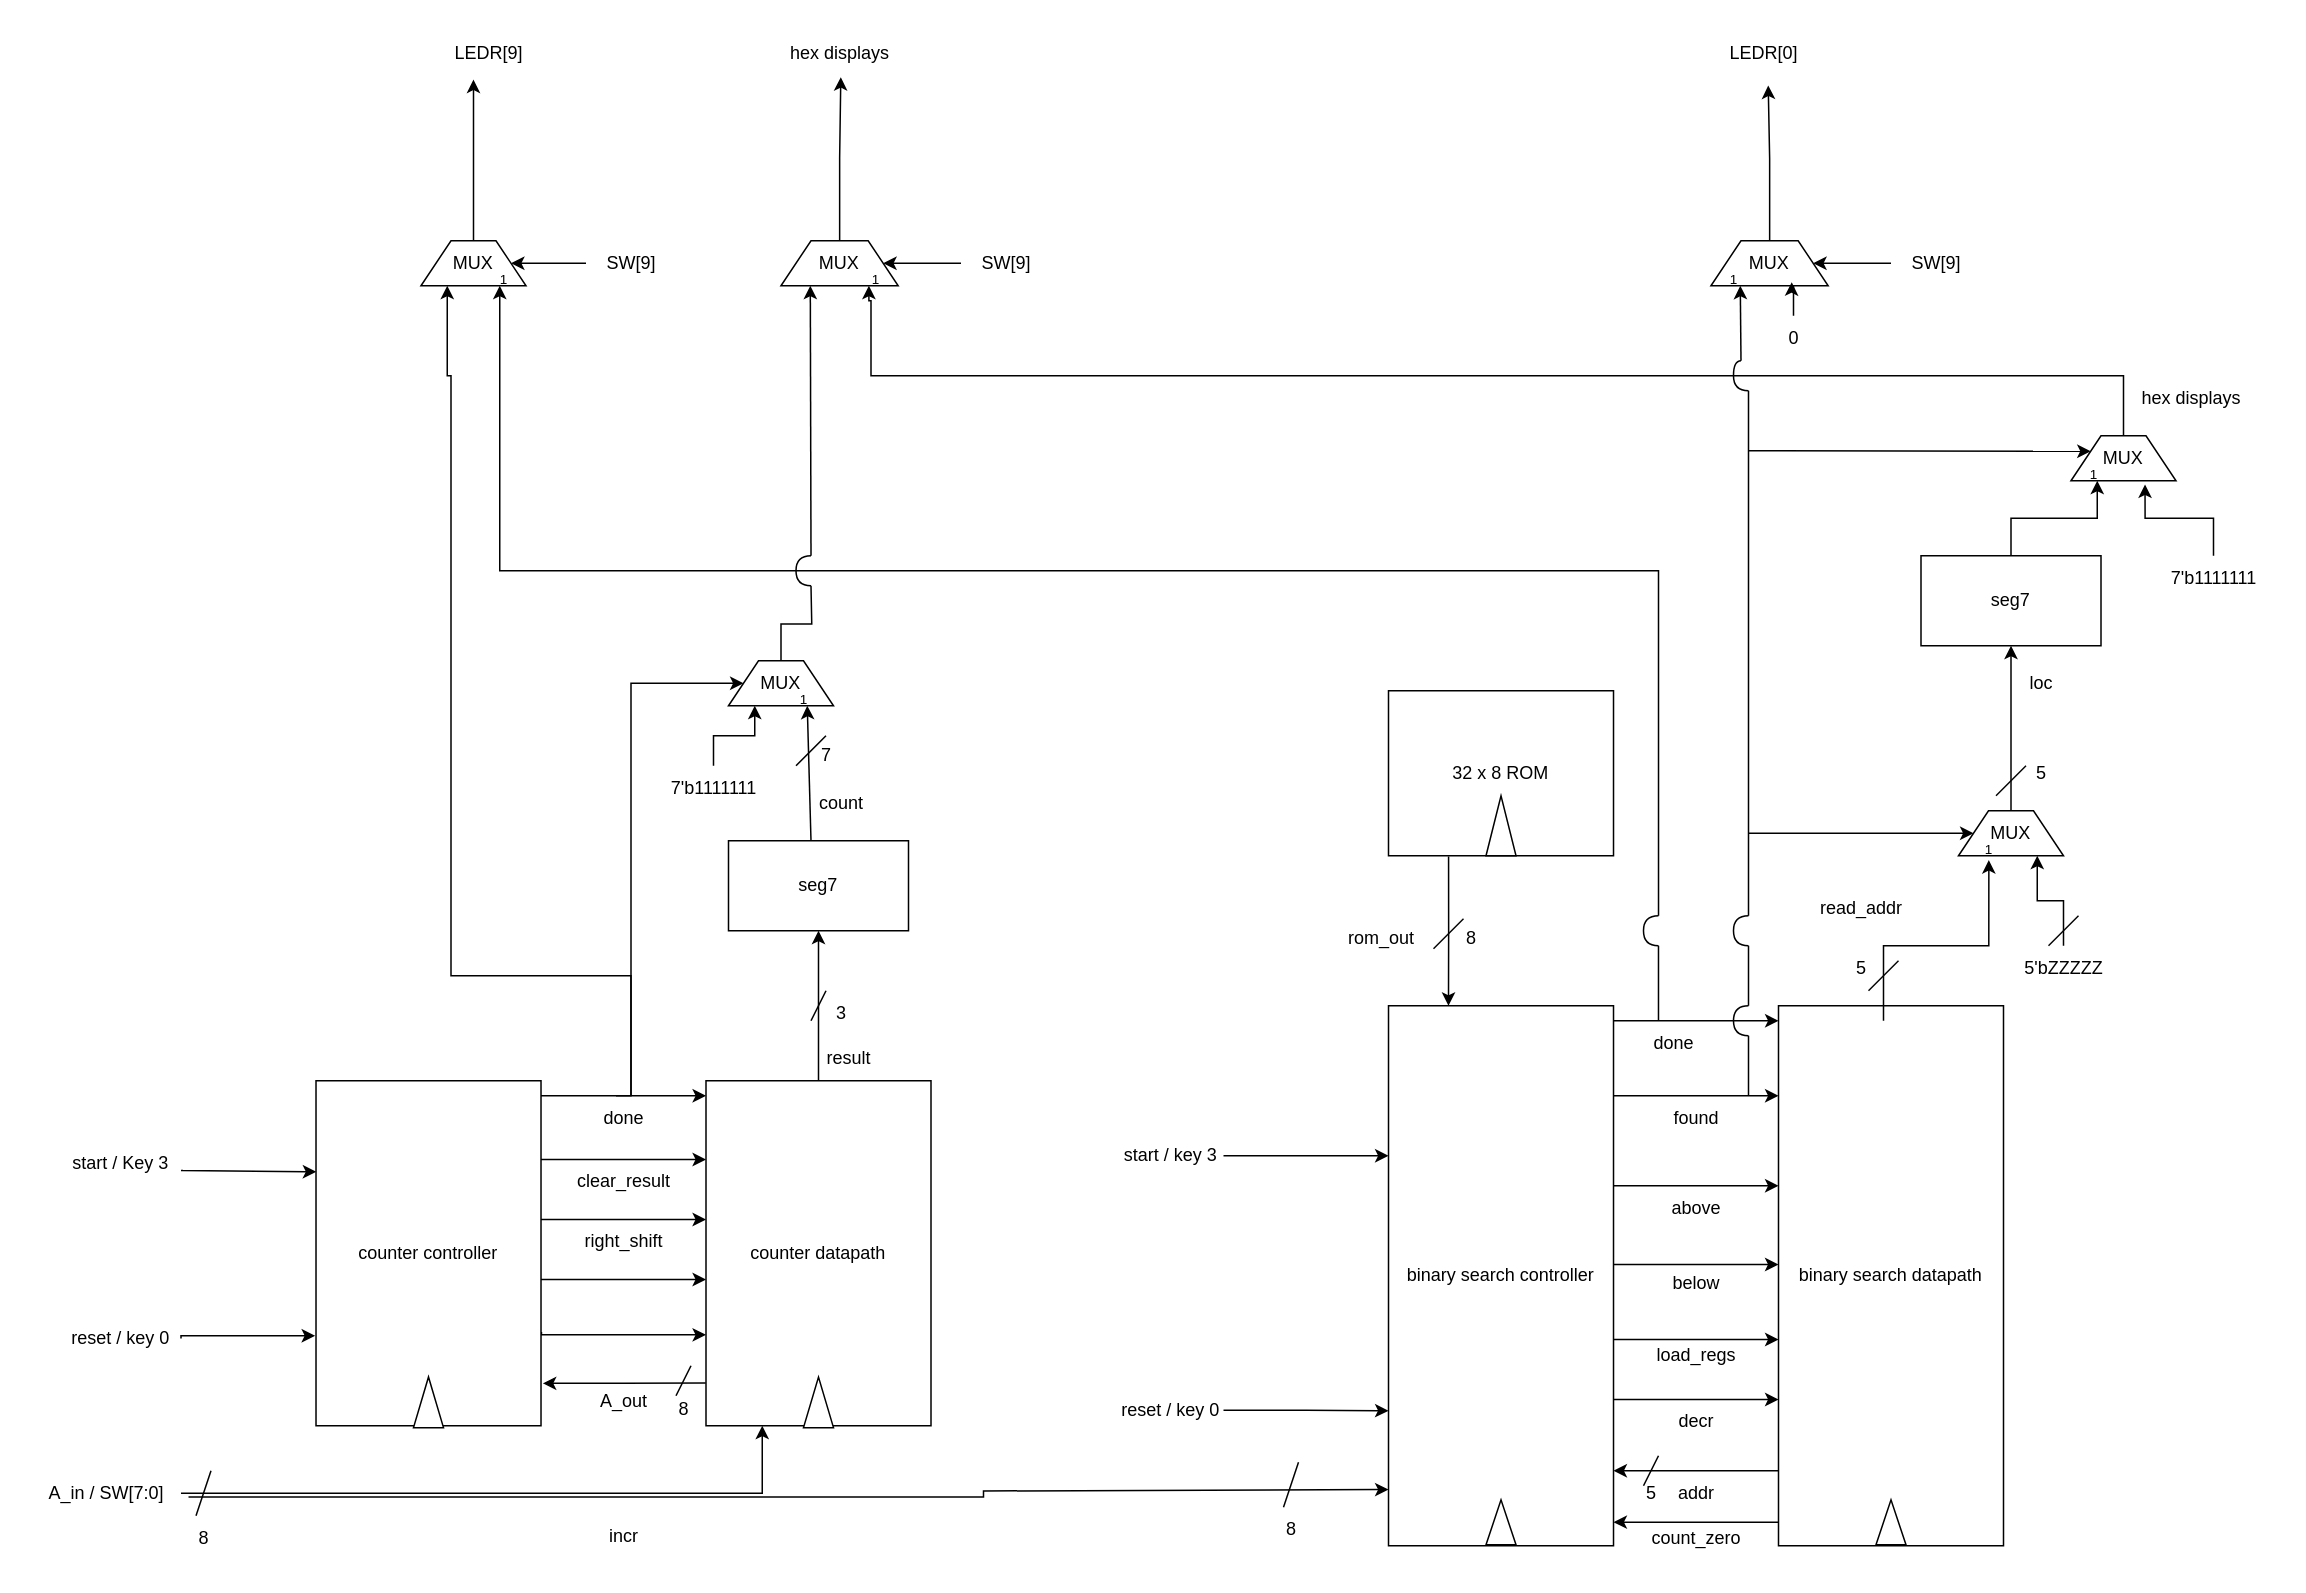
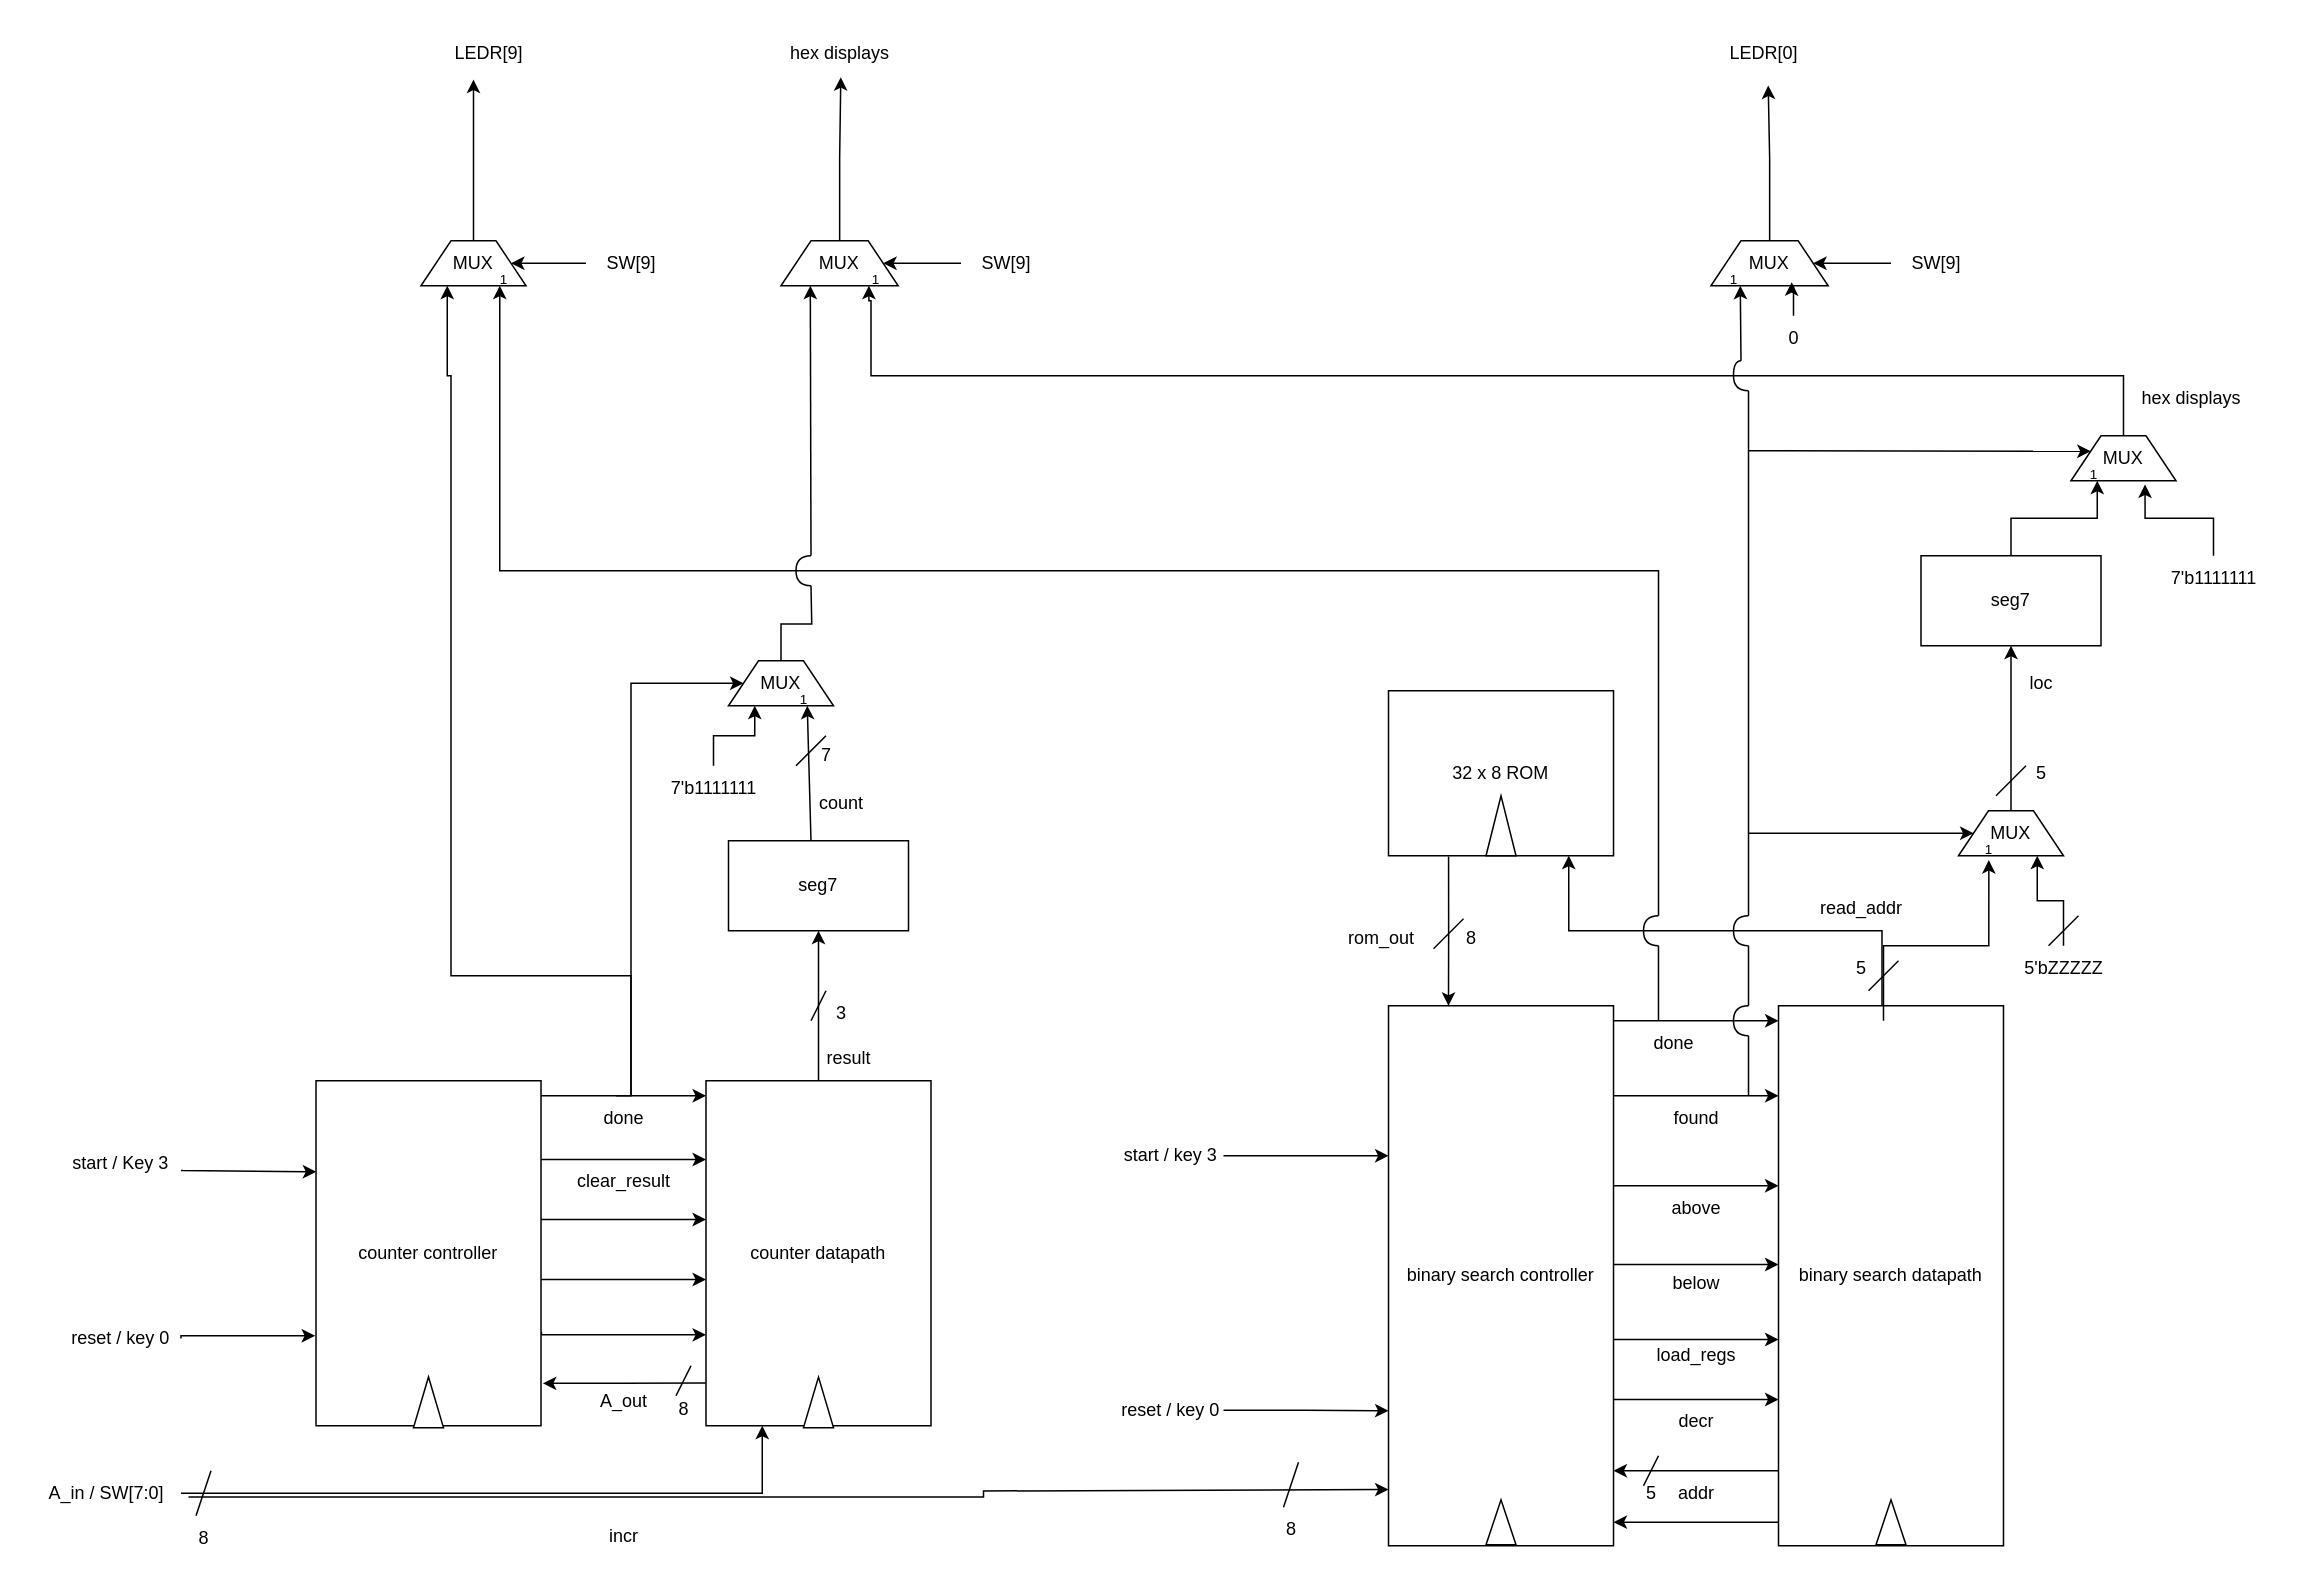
edge "binary search datapath" -> "32 x 8 ROM": added
node "right_shift": removed
node "count_zero": removed
